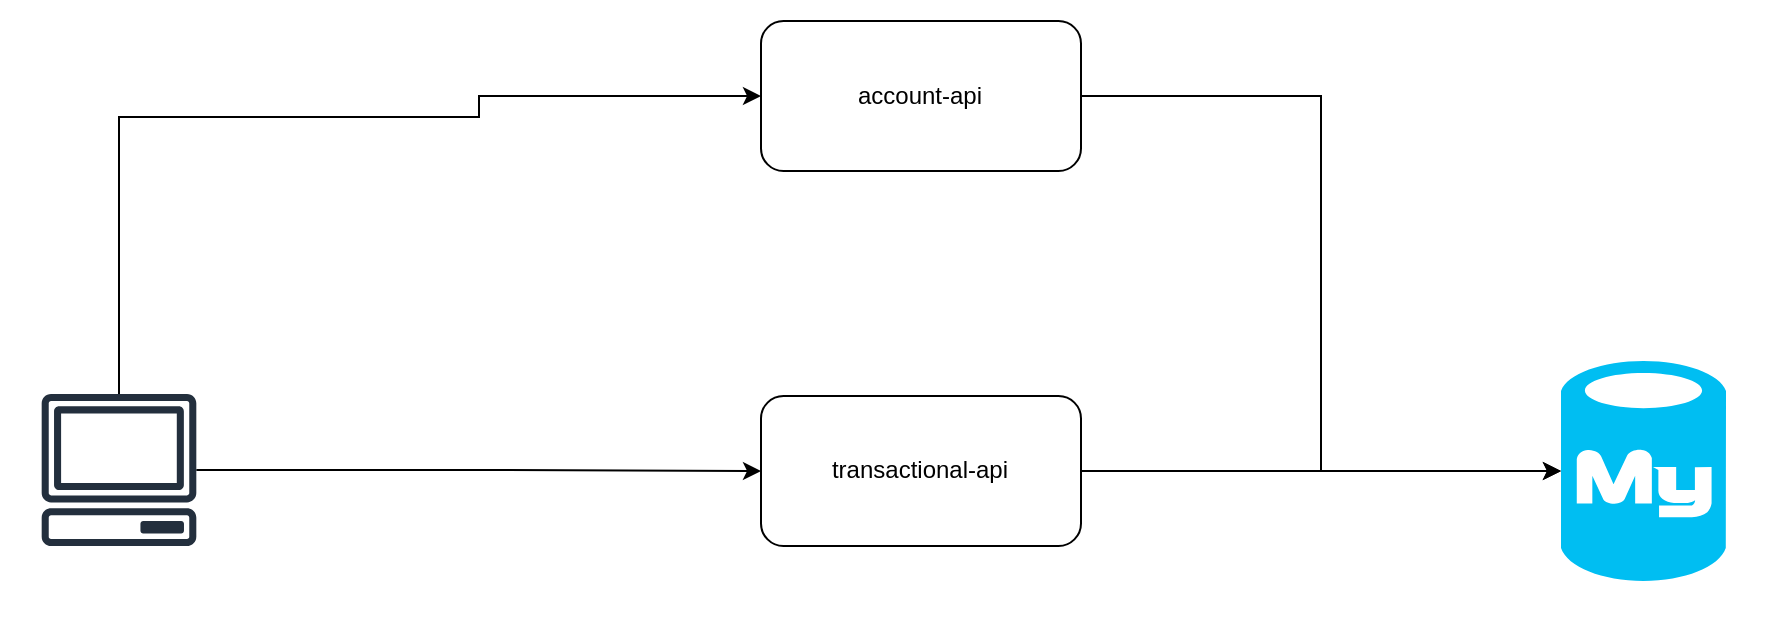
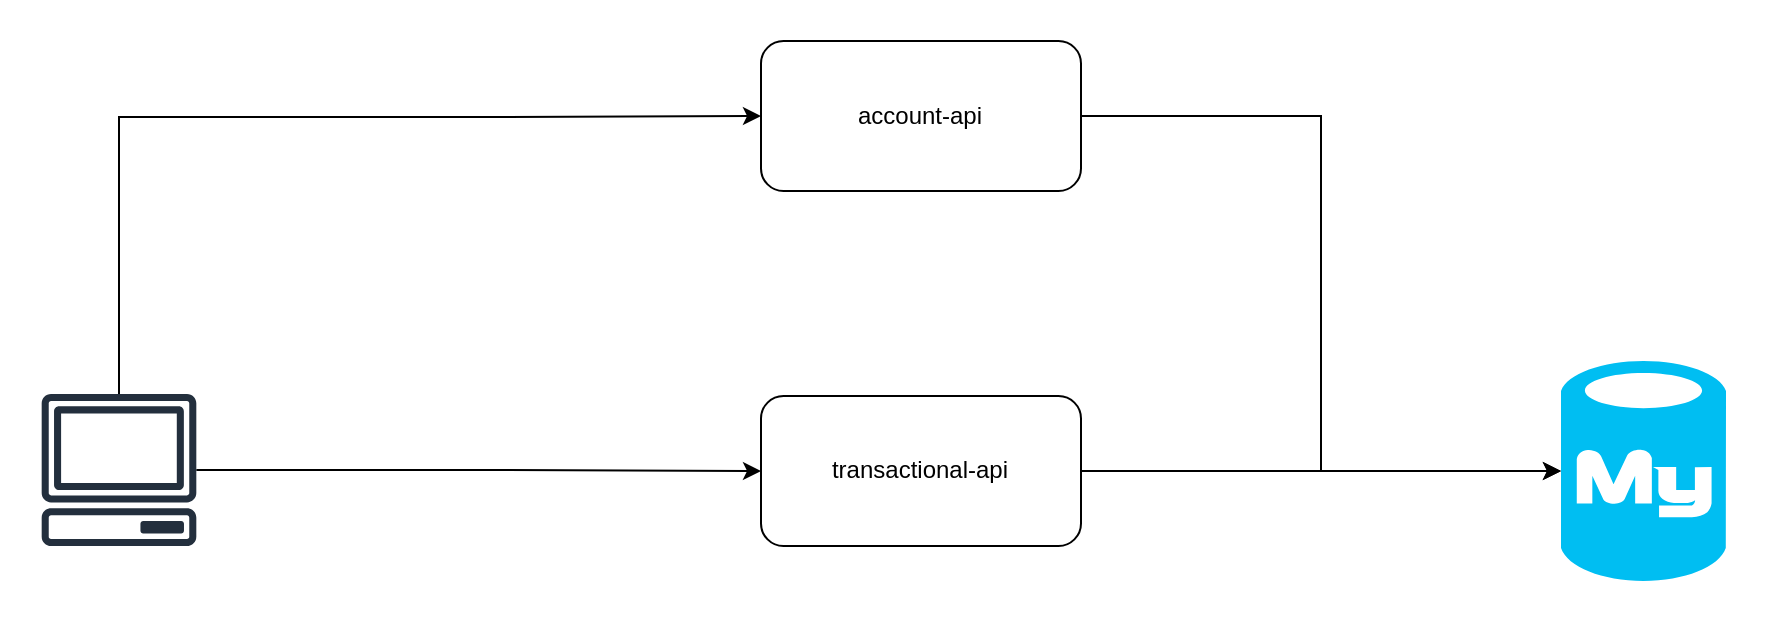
node "account-api": moved (921, 96) -> (921, 116)
